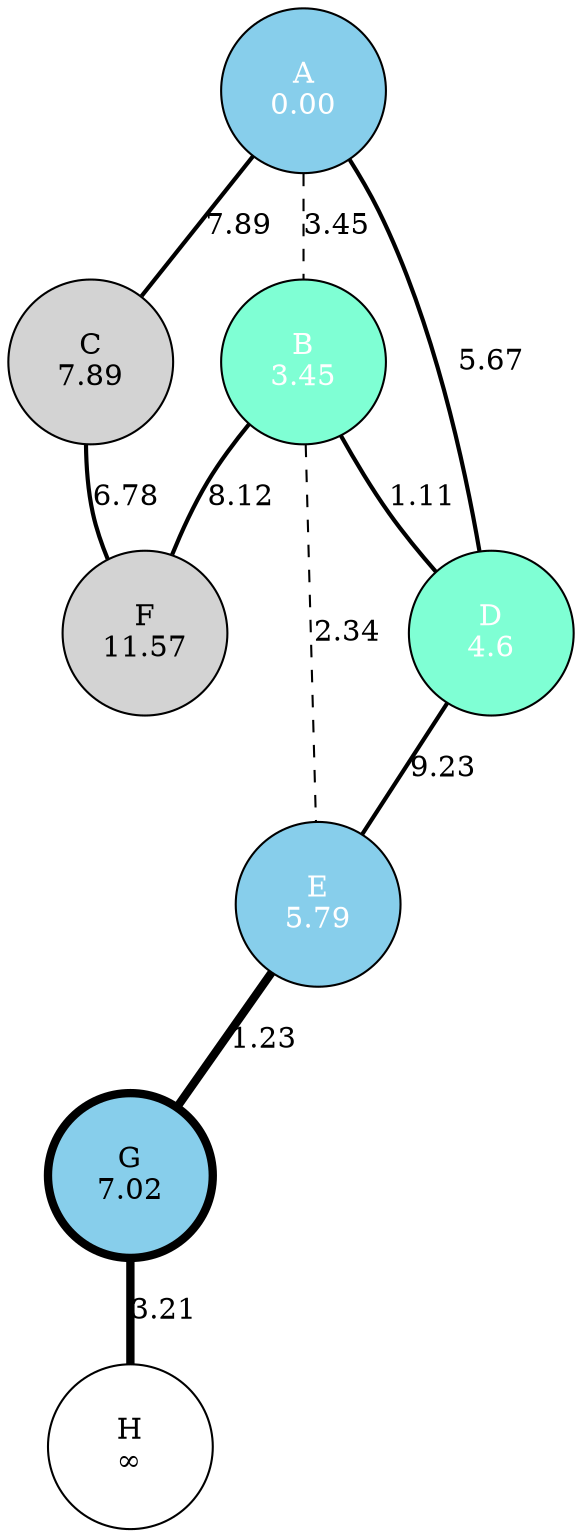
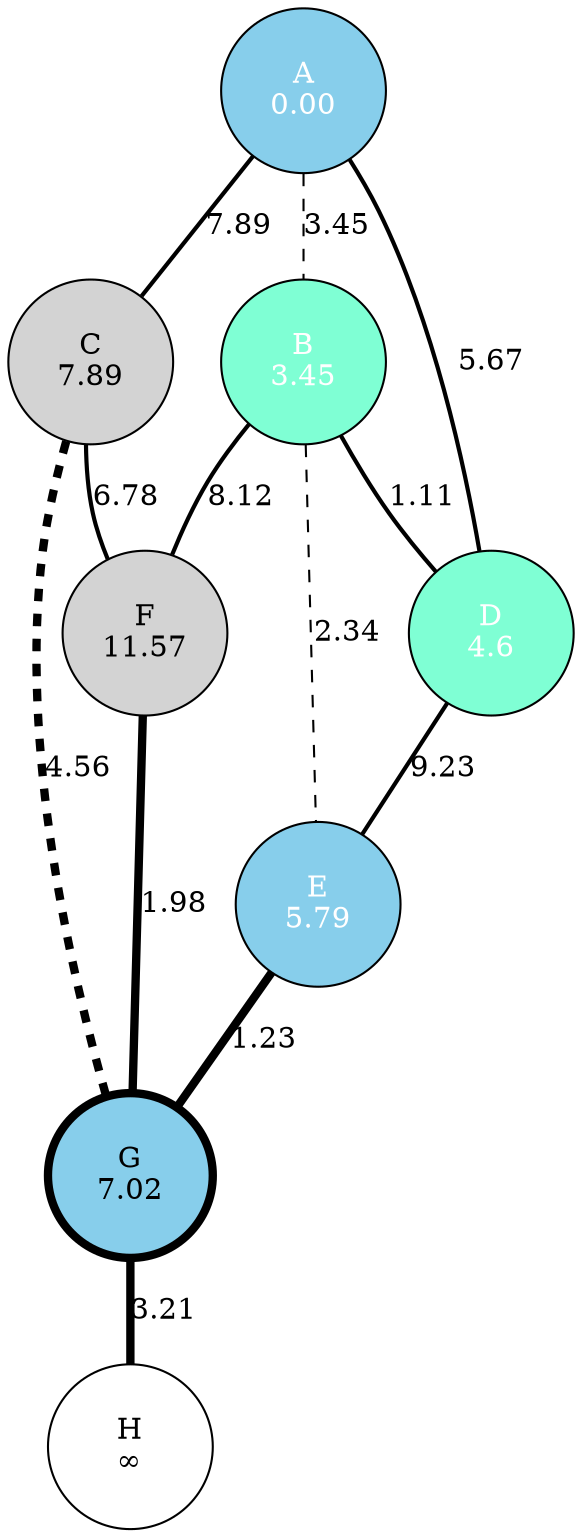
edge "C 7.89" -- "G 7.02": added, label "4.56"
edge "F 11.57" -- "G 7.02": added, label "1.98"
